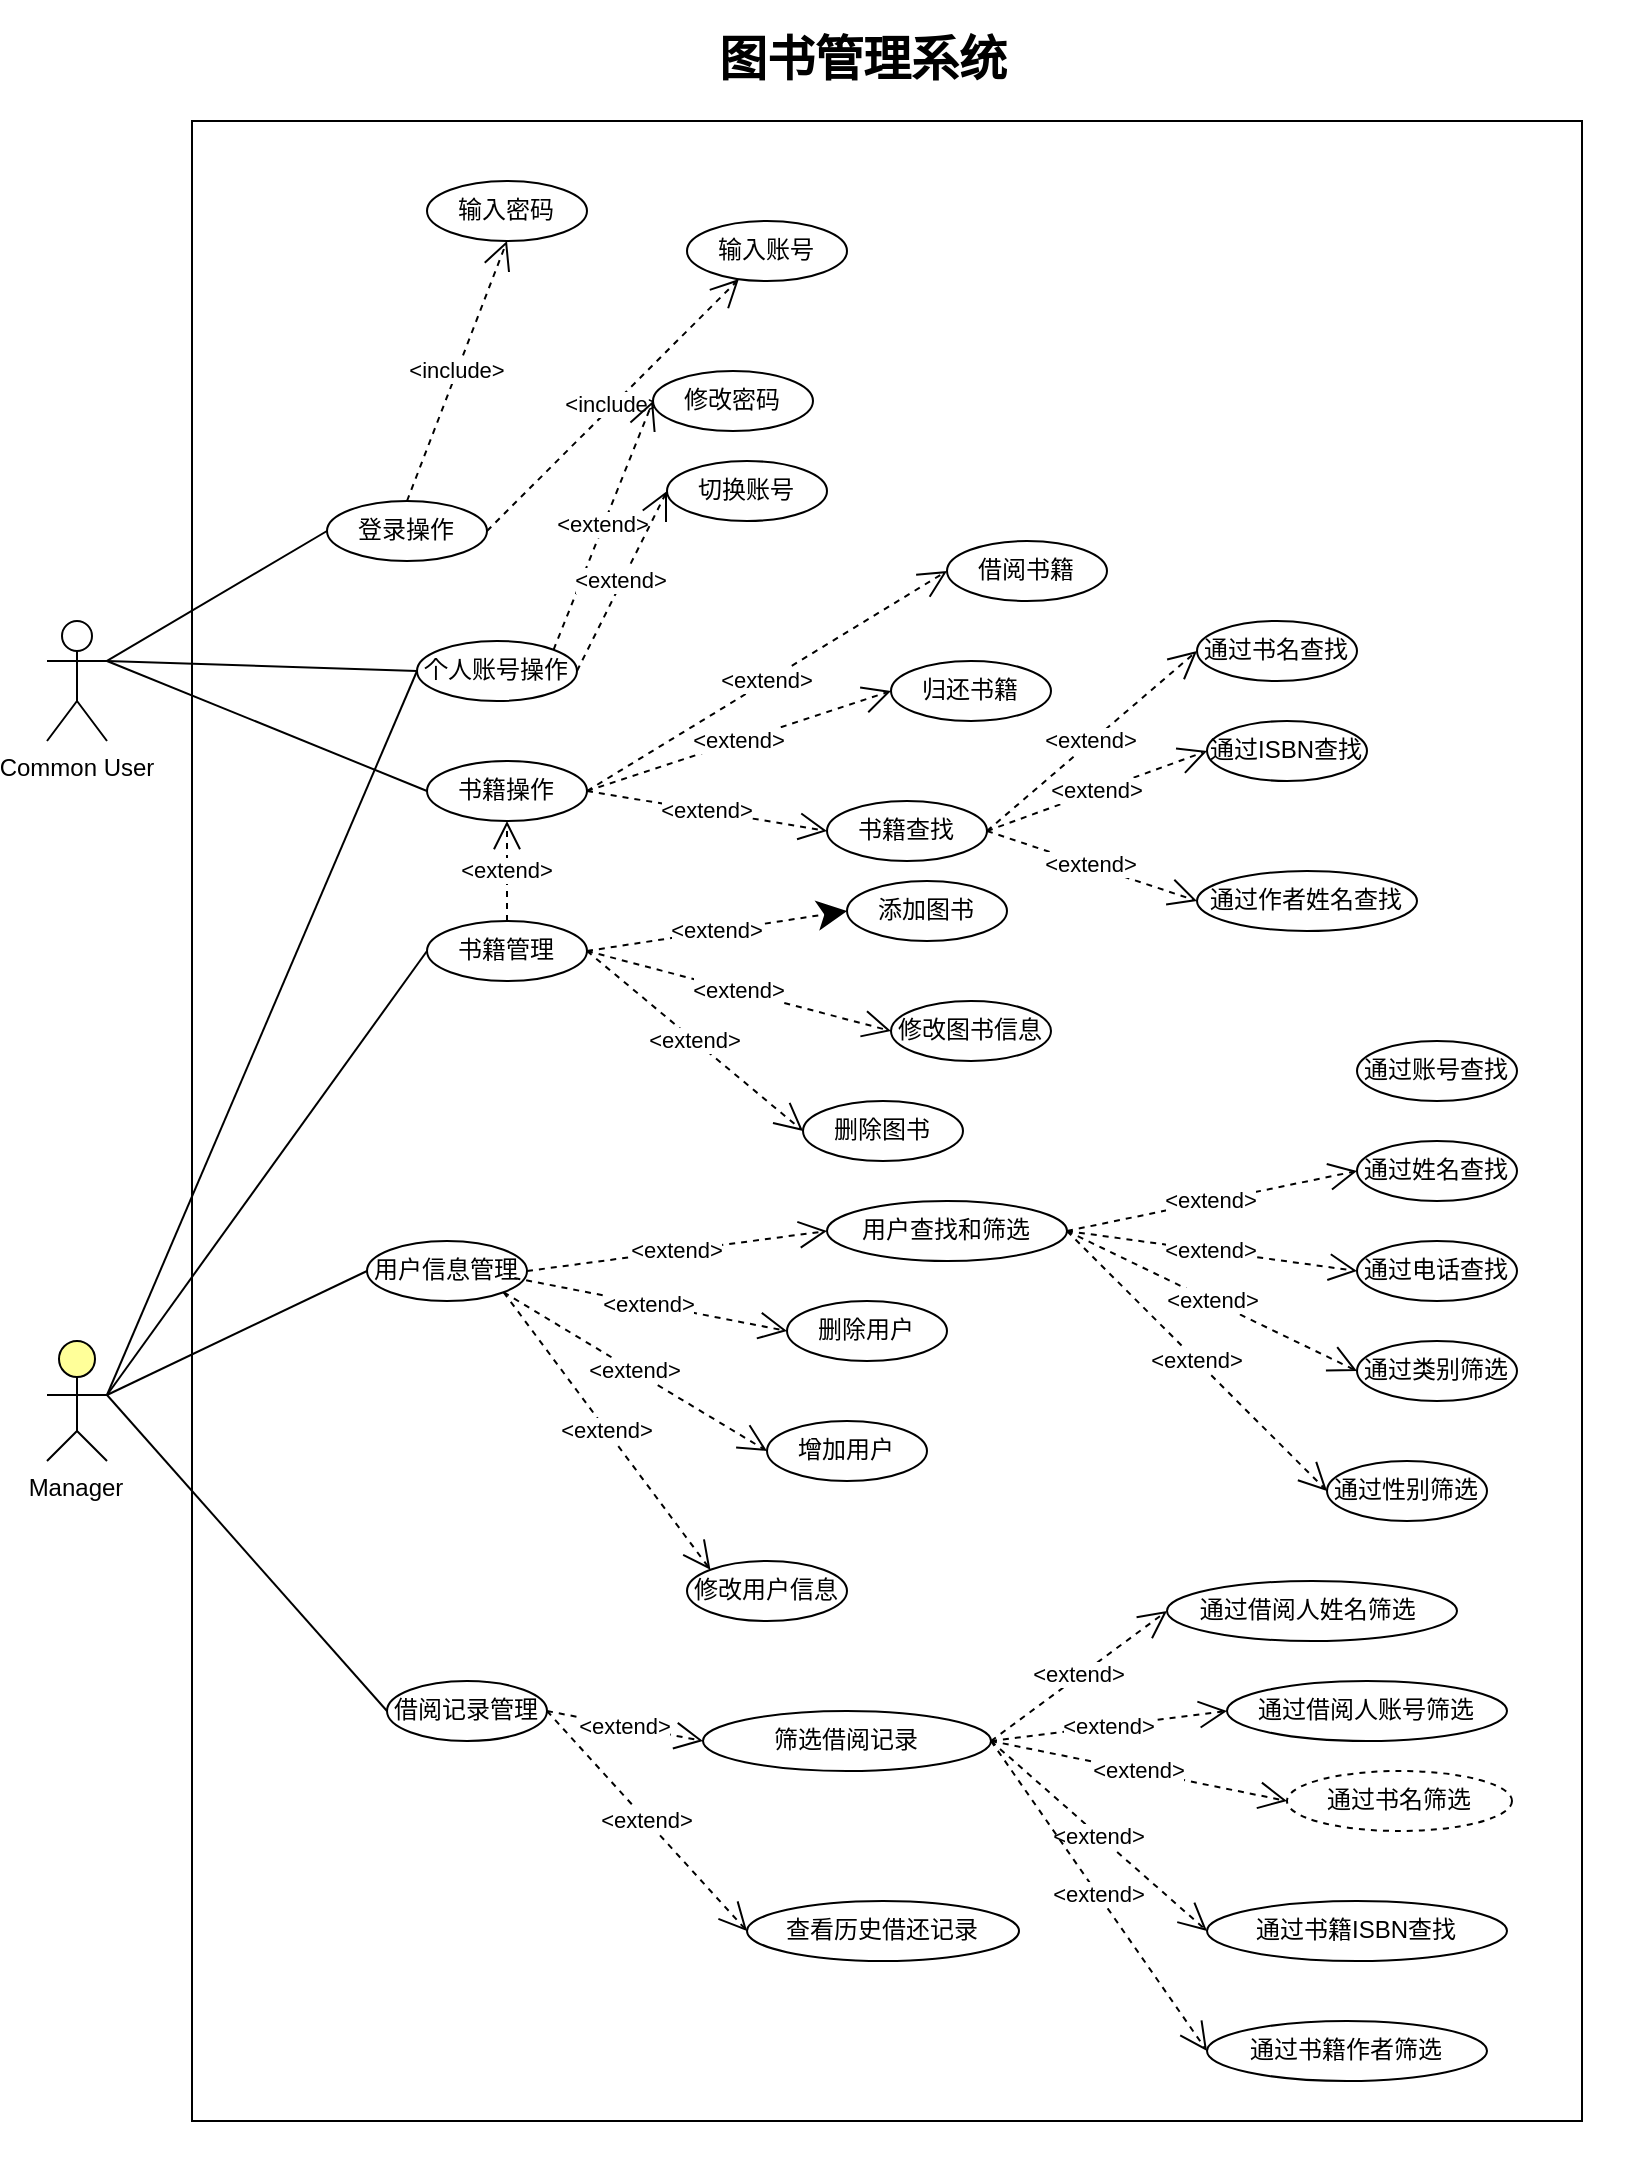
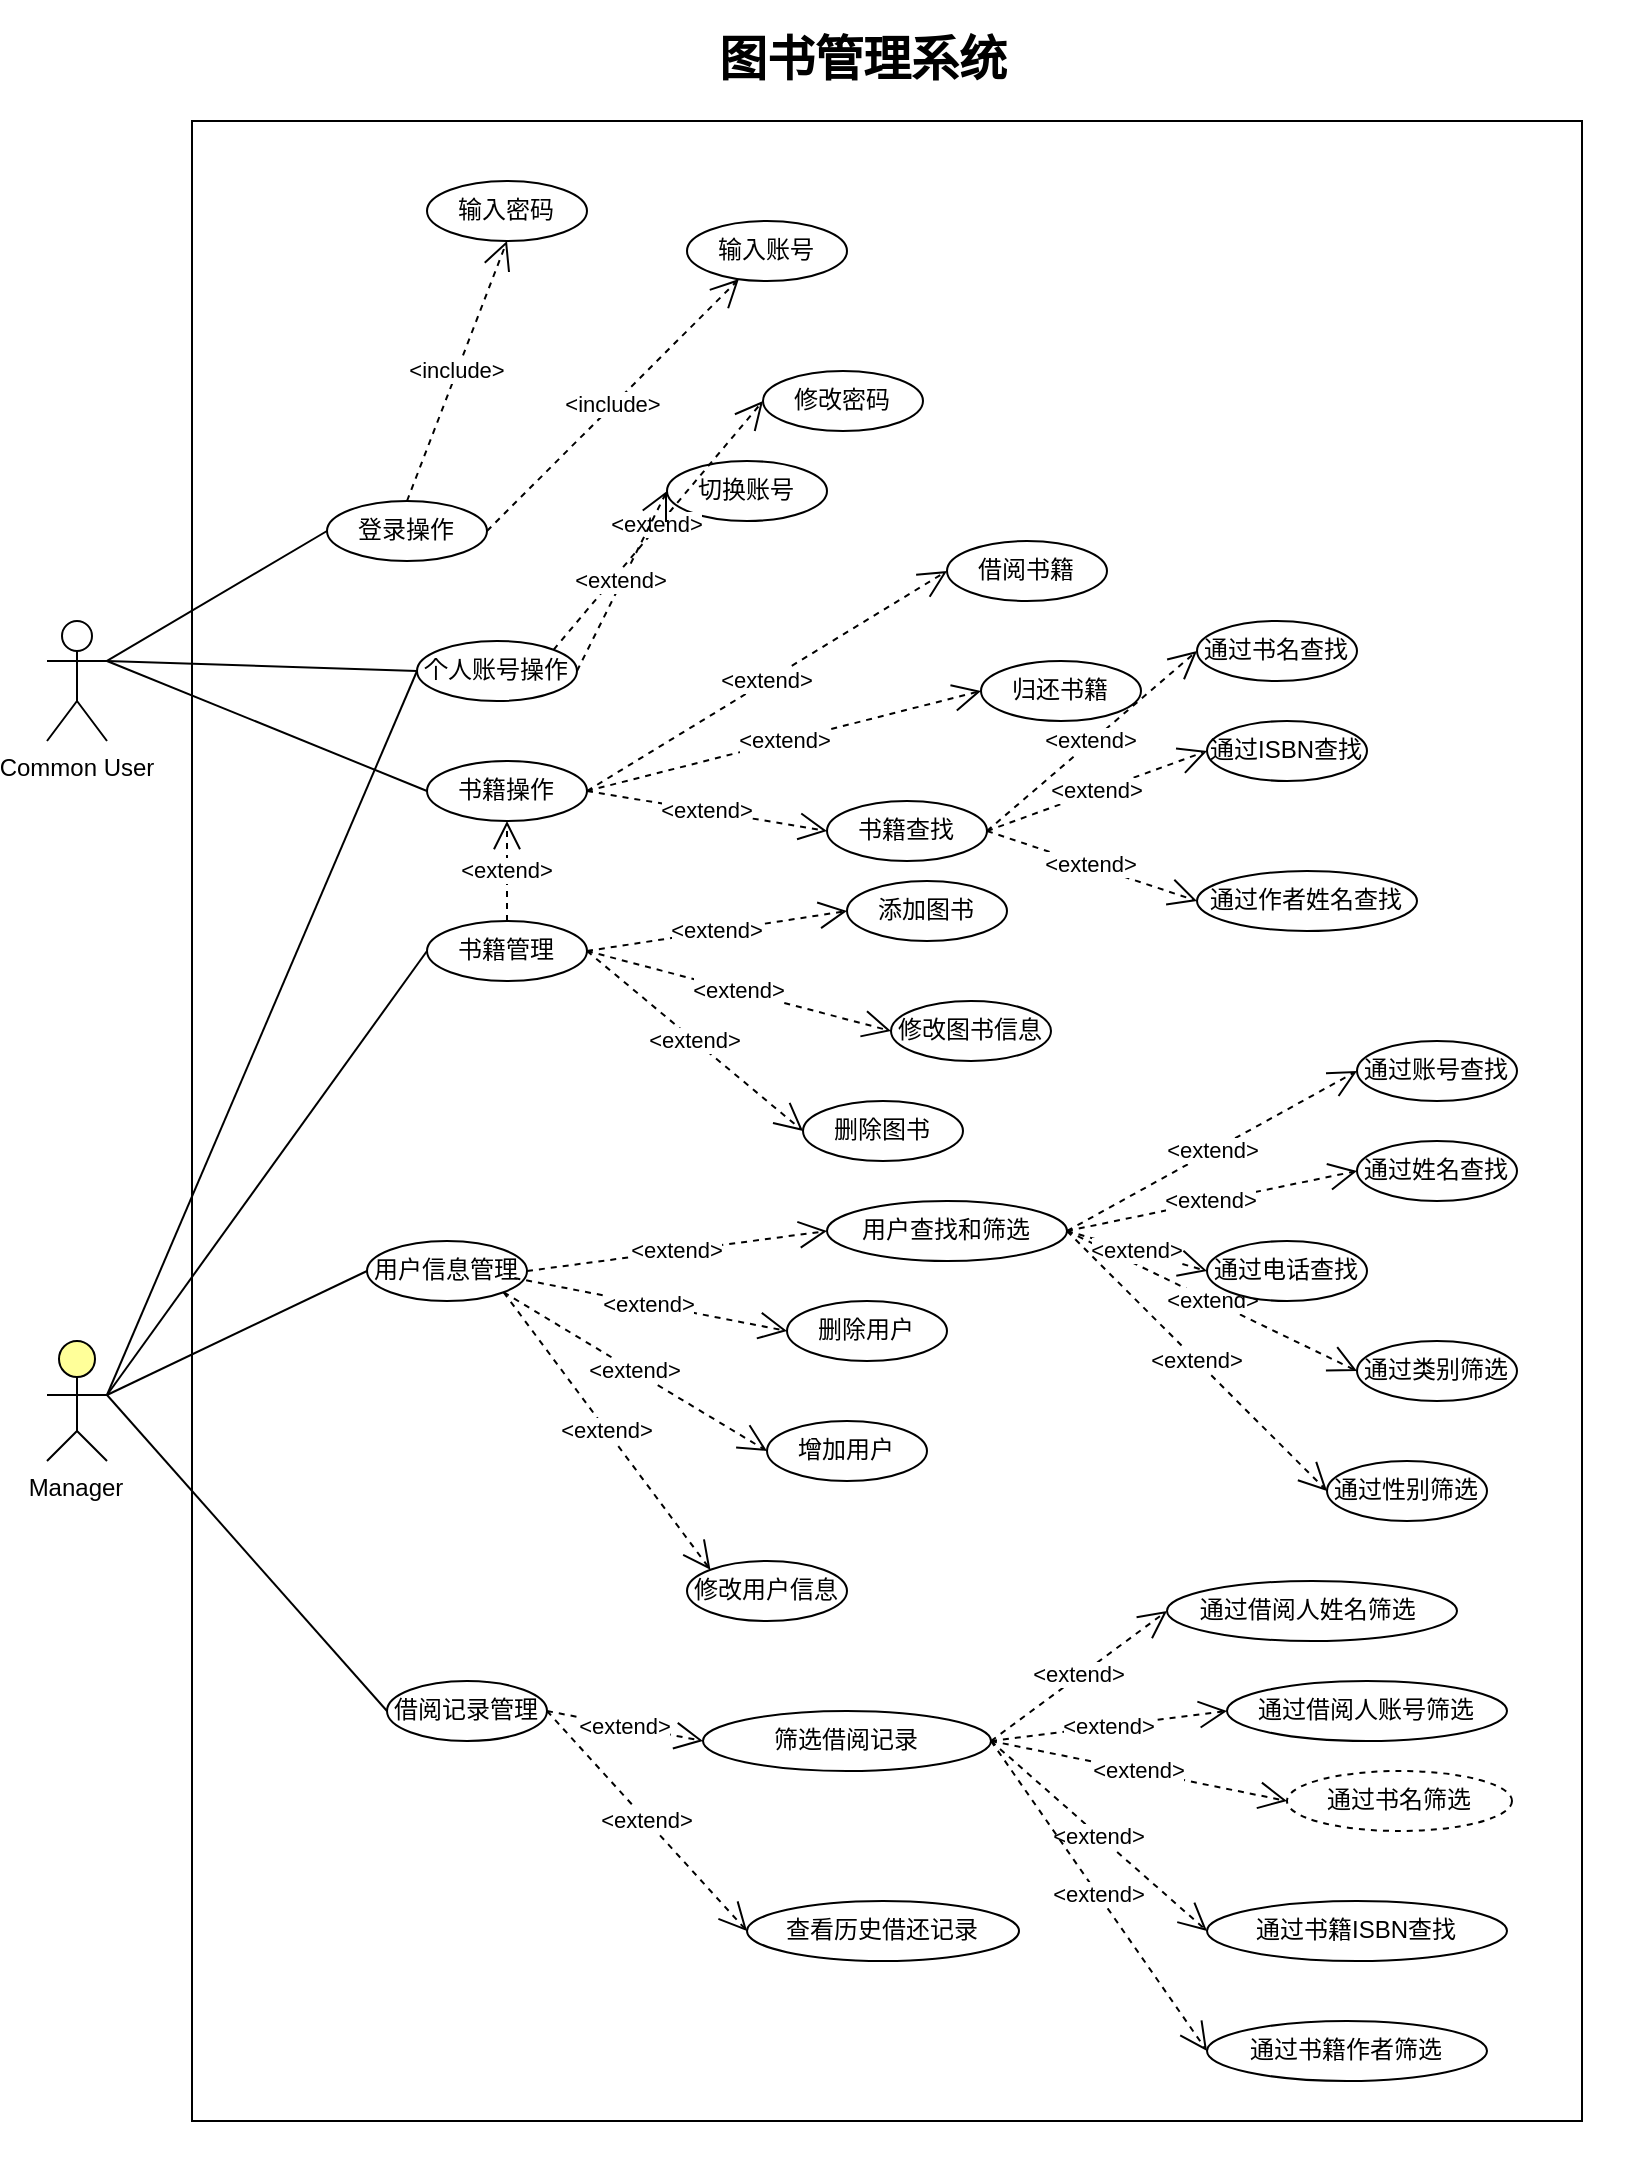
node "修改密码": moved (733, 401) -> (843, 401)
node "归还书籍": moved (971, 691) -> (1061, 691)
edge "书籍管理" -> "添加图书": arrowhead classic -> open
edge "用户查找和筛选" -> "通过账号查找": added, label "<extend>"
node "通过电话查找": moved (1437, 1271) -> (1287, 1271)
